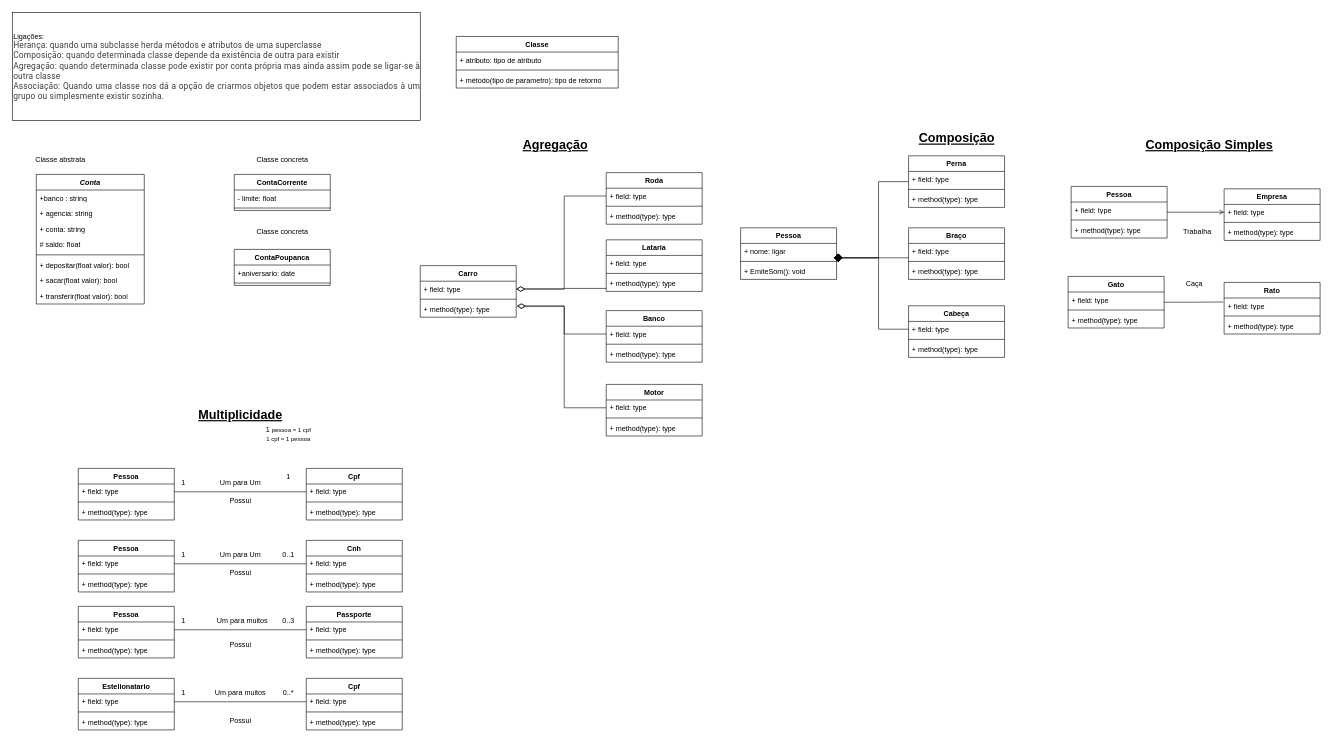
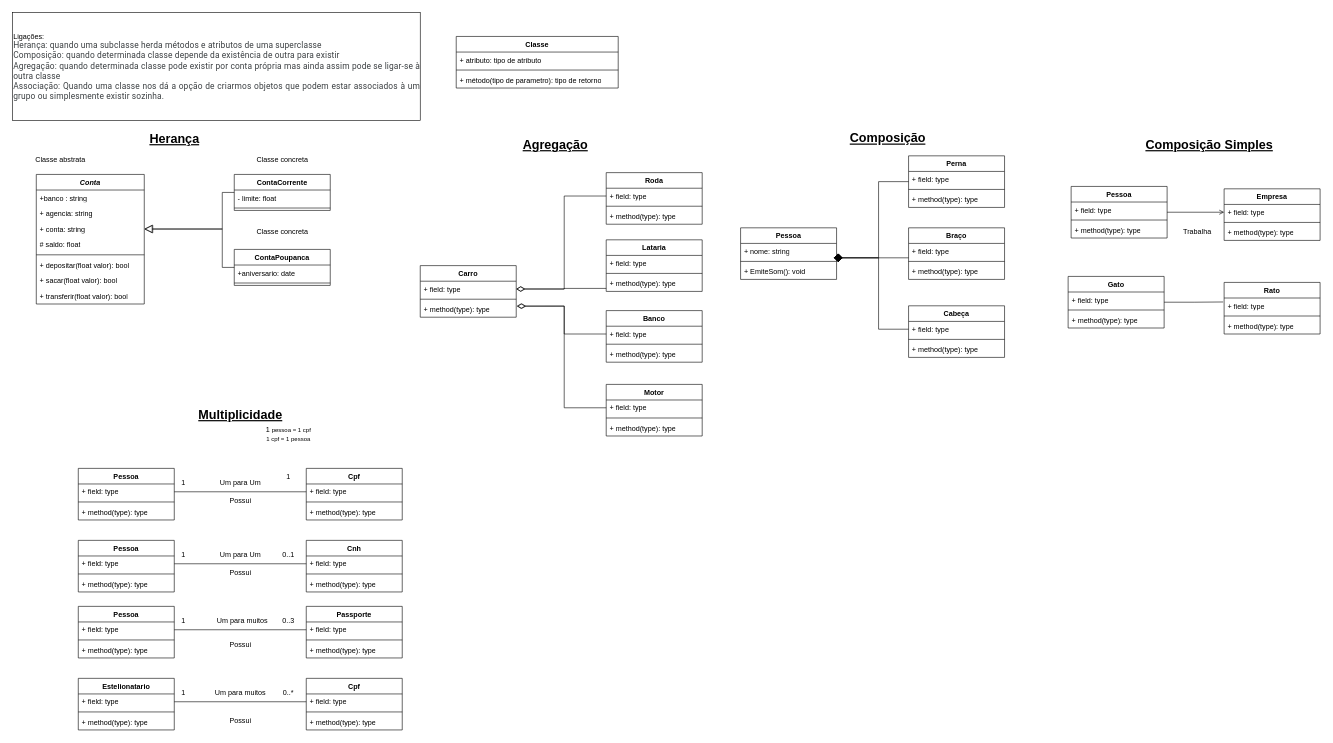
node "Herança": added
node "Composição": moved (957, 138) -> (888, 138)
edge "ContaCorrente" -> "+ conta: string": added
node "+ nome: ligar": label "+ nome: ligar" -> "+ nome: string"
edge "ContaPoupanca" -> "+ conta: string": added
node "Caça": removed
